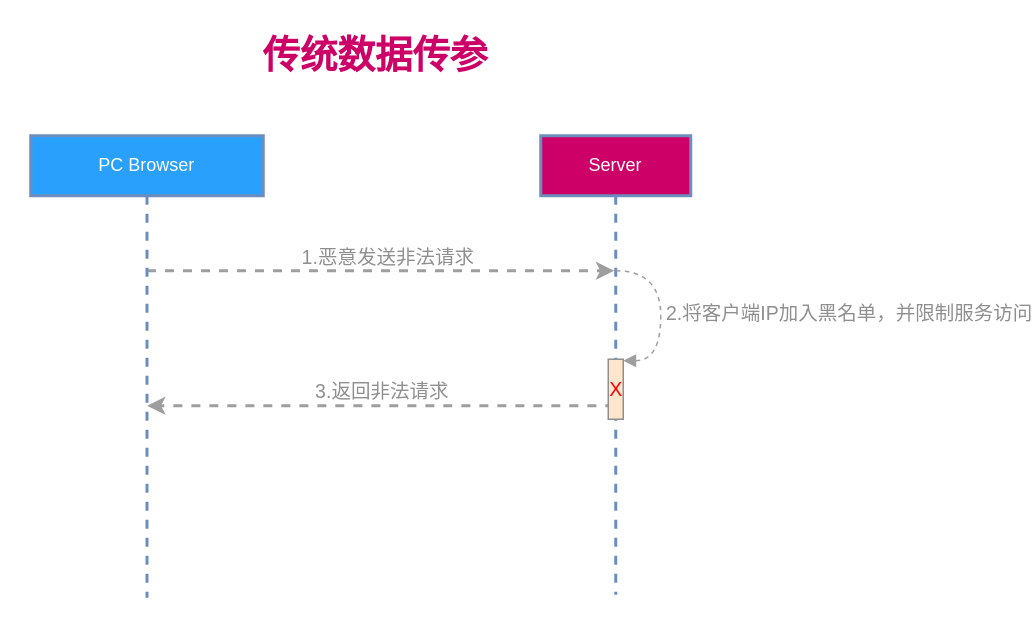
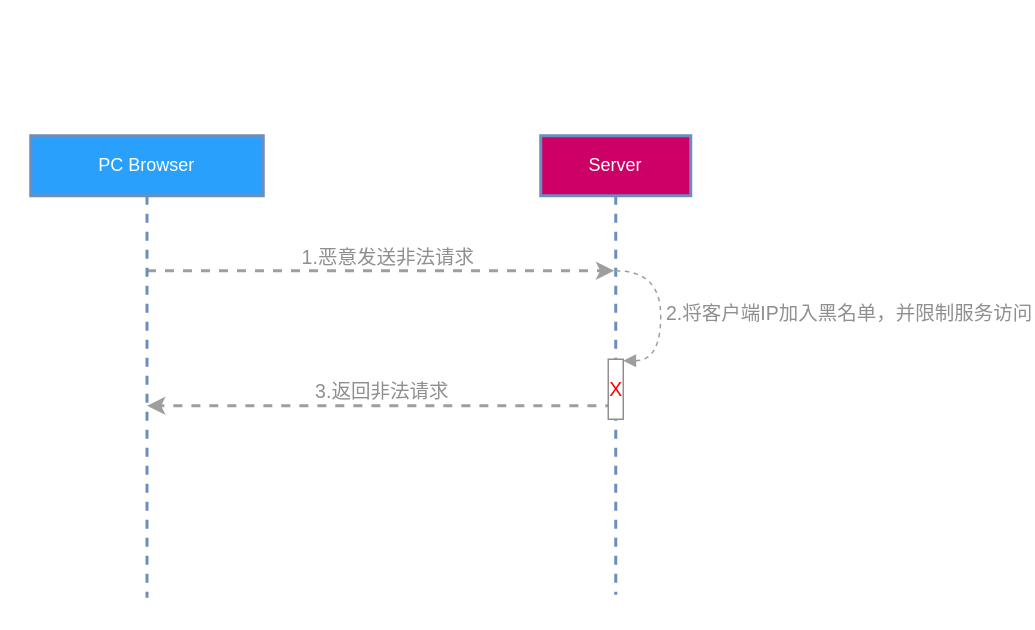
node "传统数据传参": removed
node "X": fillcolor #ffe6cc -> #ffffff
